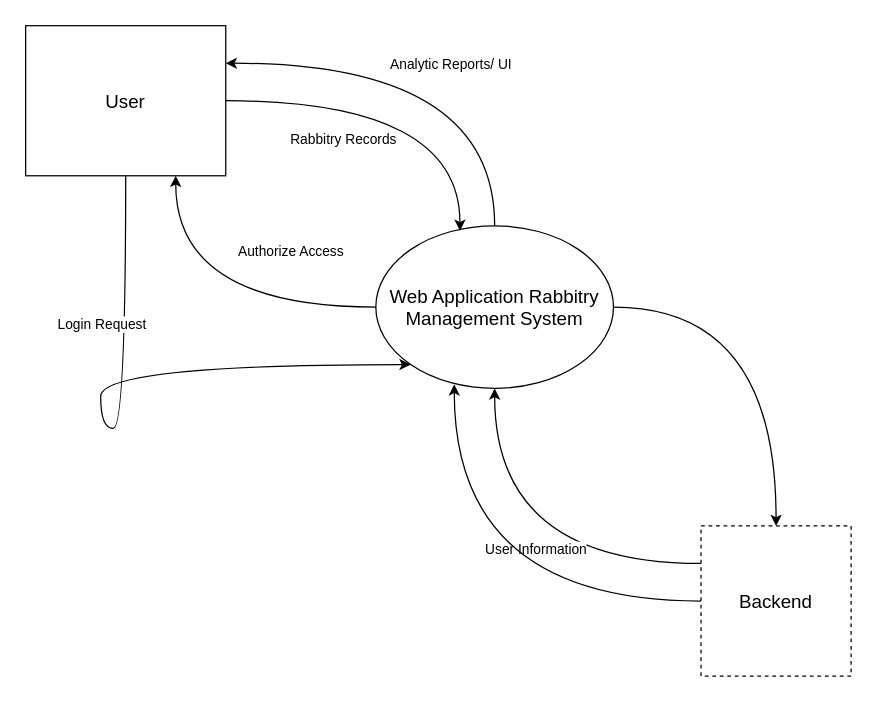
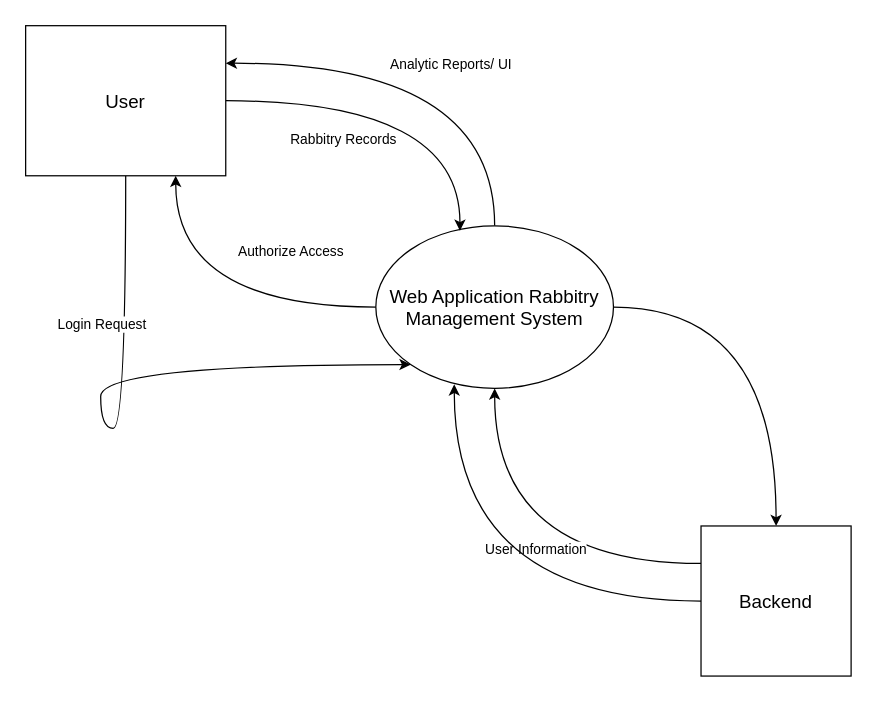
node "Backend": style dashed -> solid
